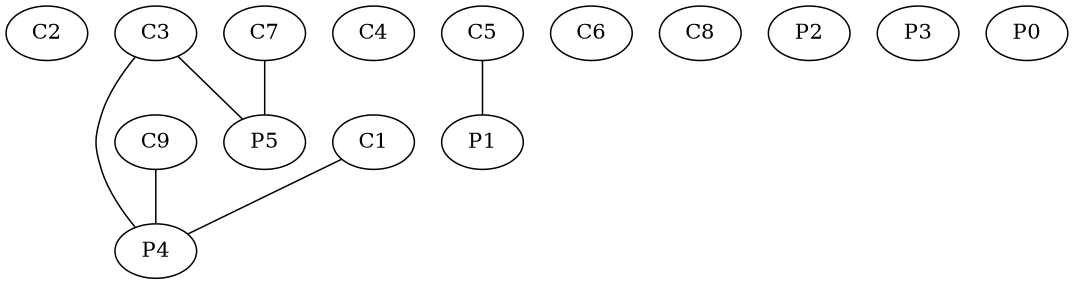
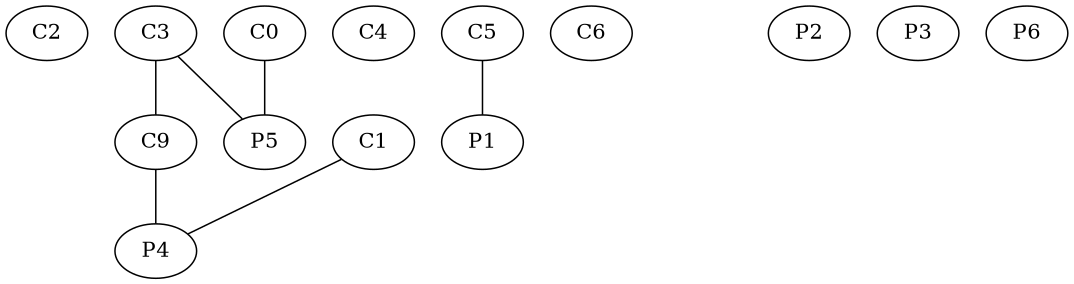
node "C7": label "C7" -> "C0"
node "C8": removed
node "P0": label "P0" -> "P6"
edge "C3" -- "P4": now "C3" -- "C9"
